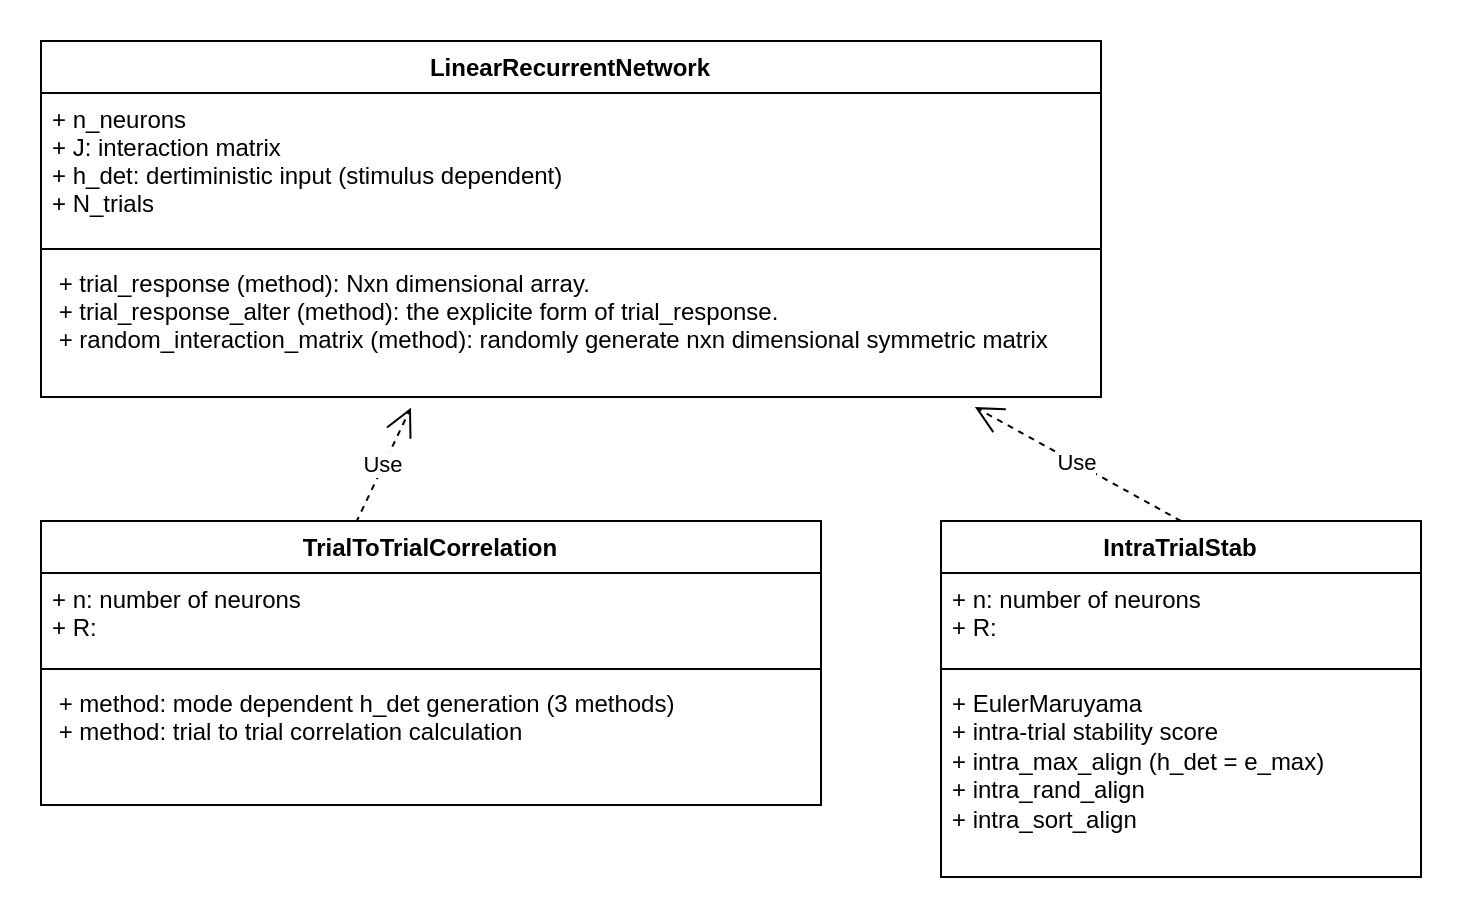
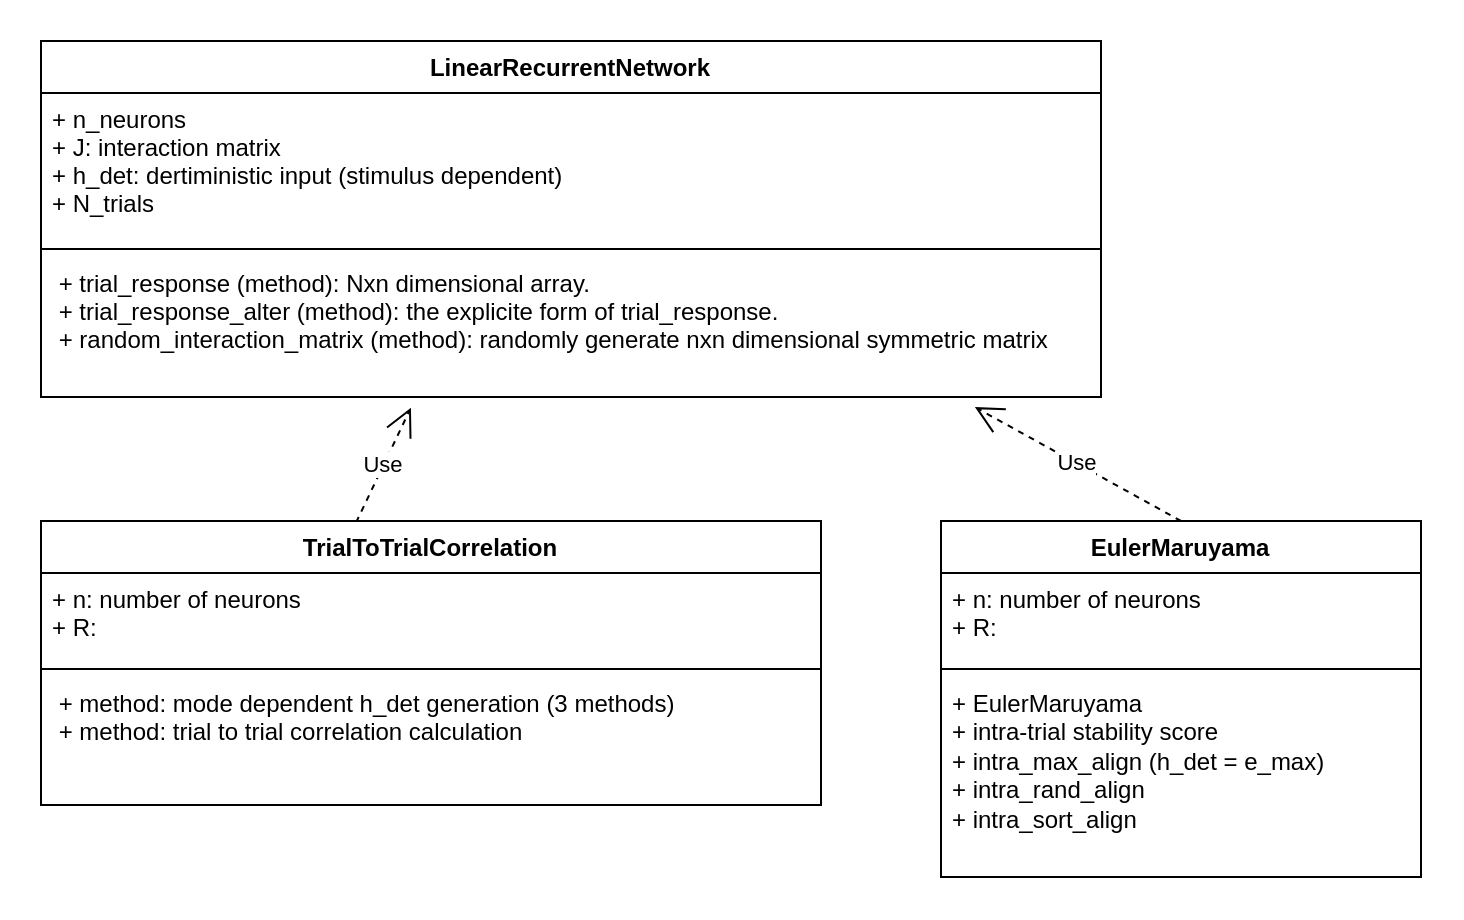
node "IntraTrialStab": label "IntraTrialStab" -> "EulerMaruyama"
